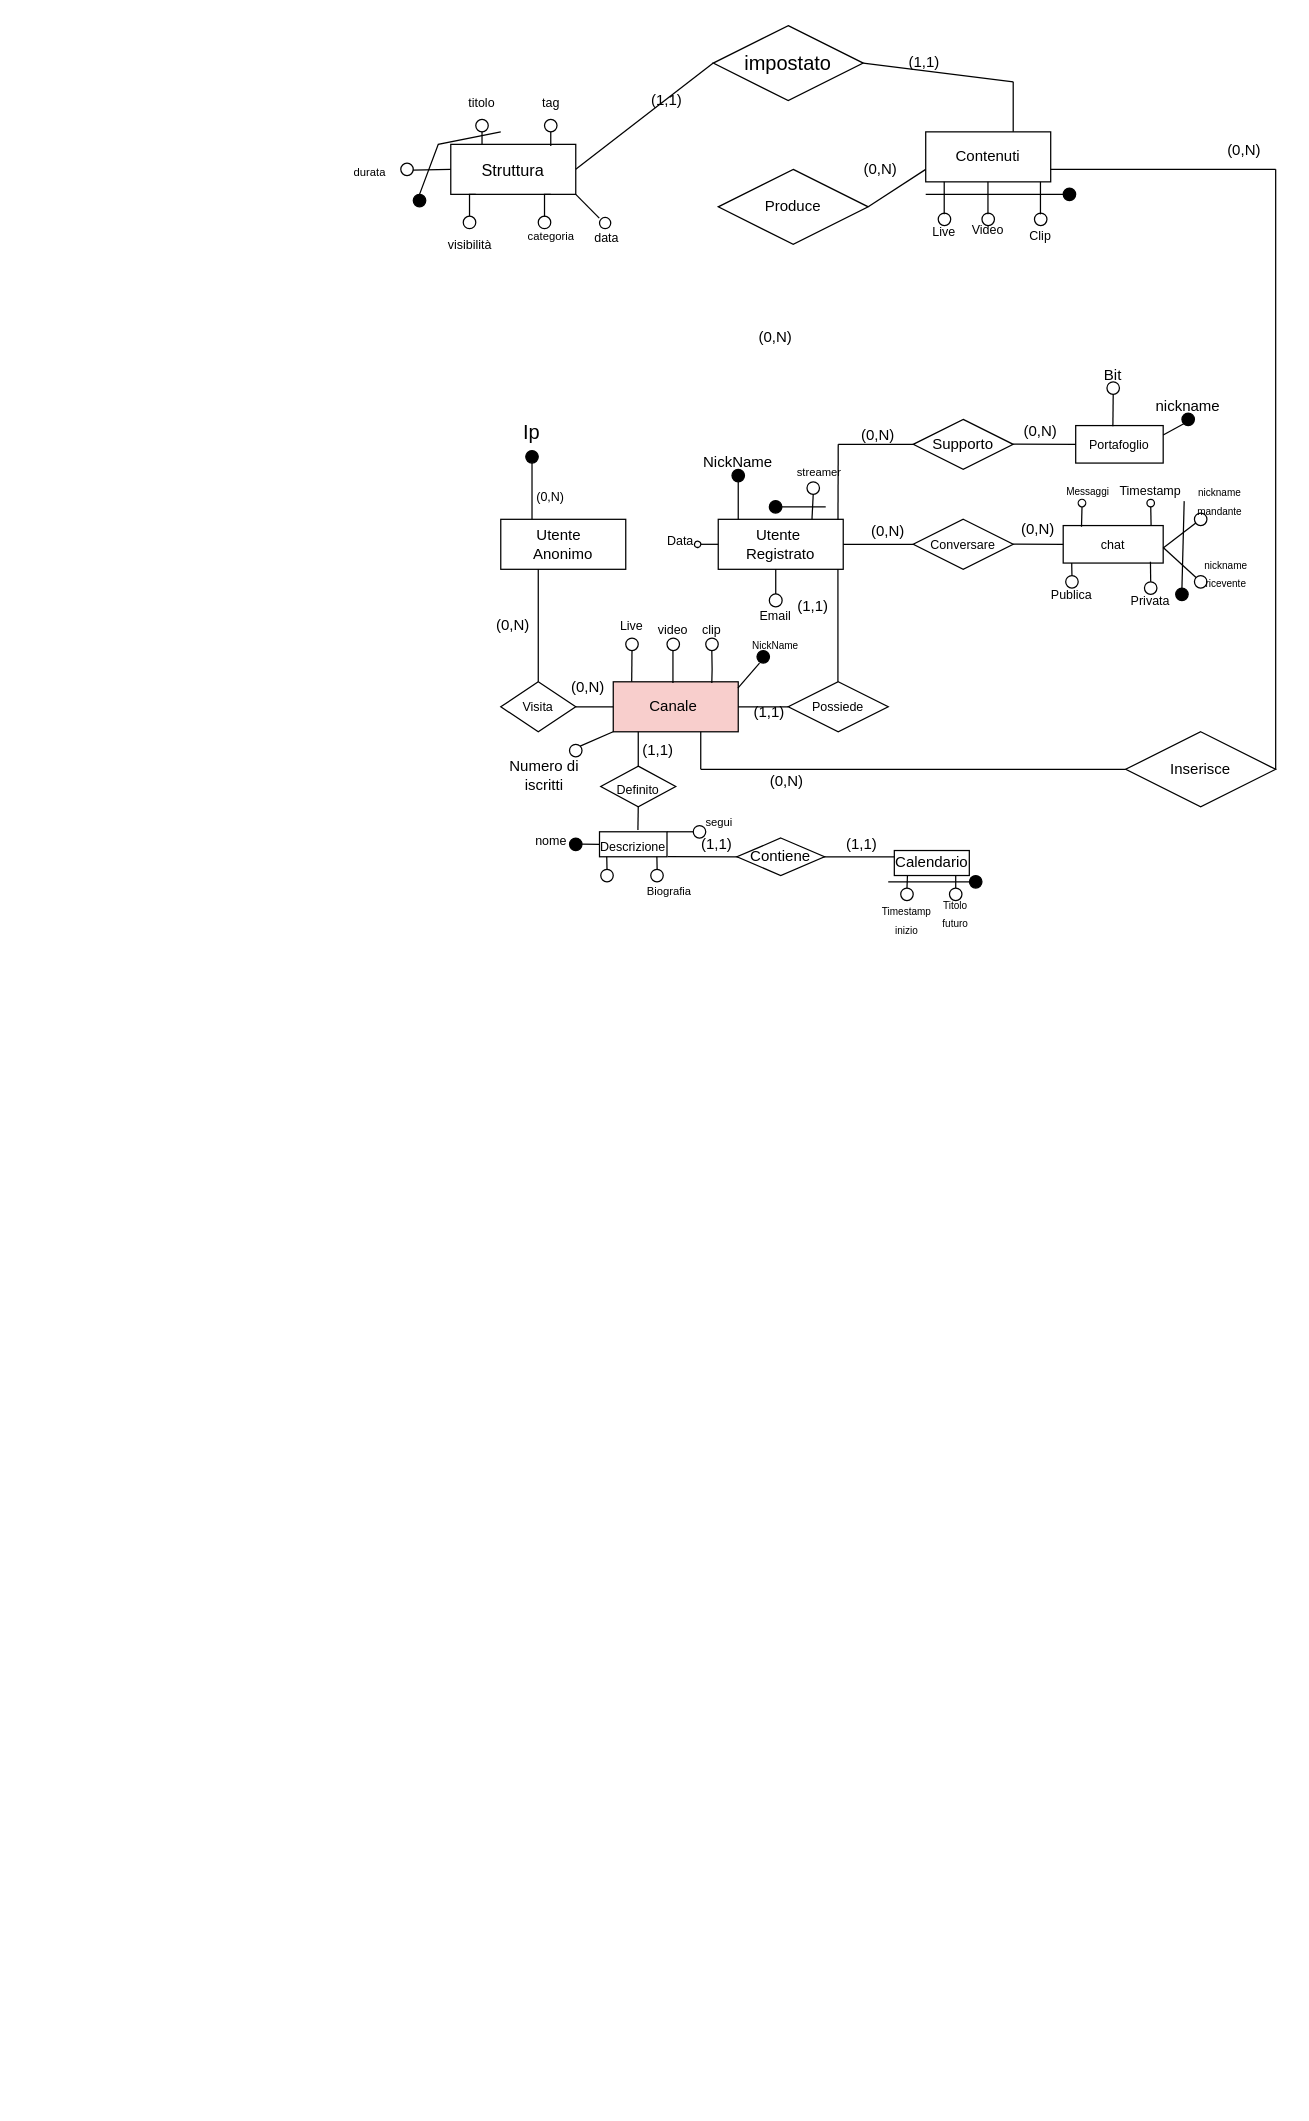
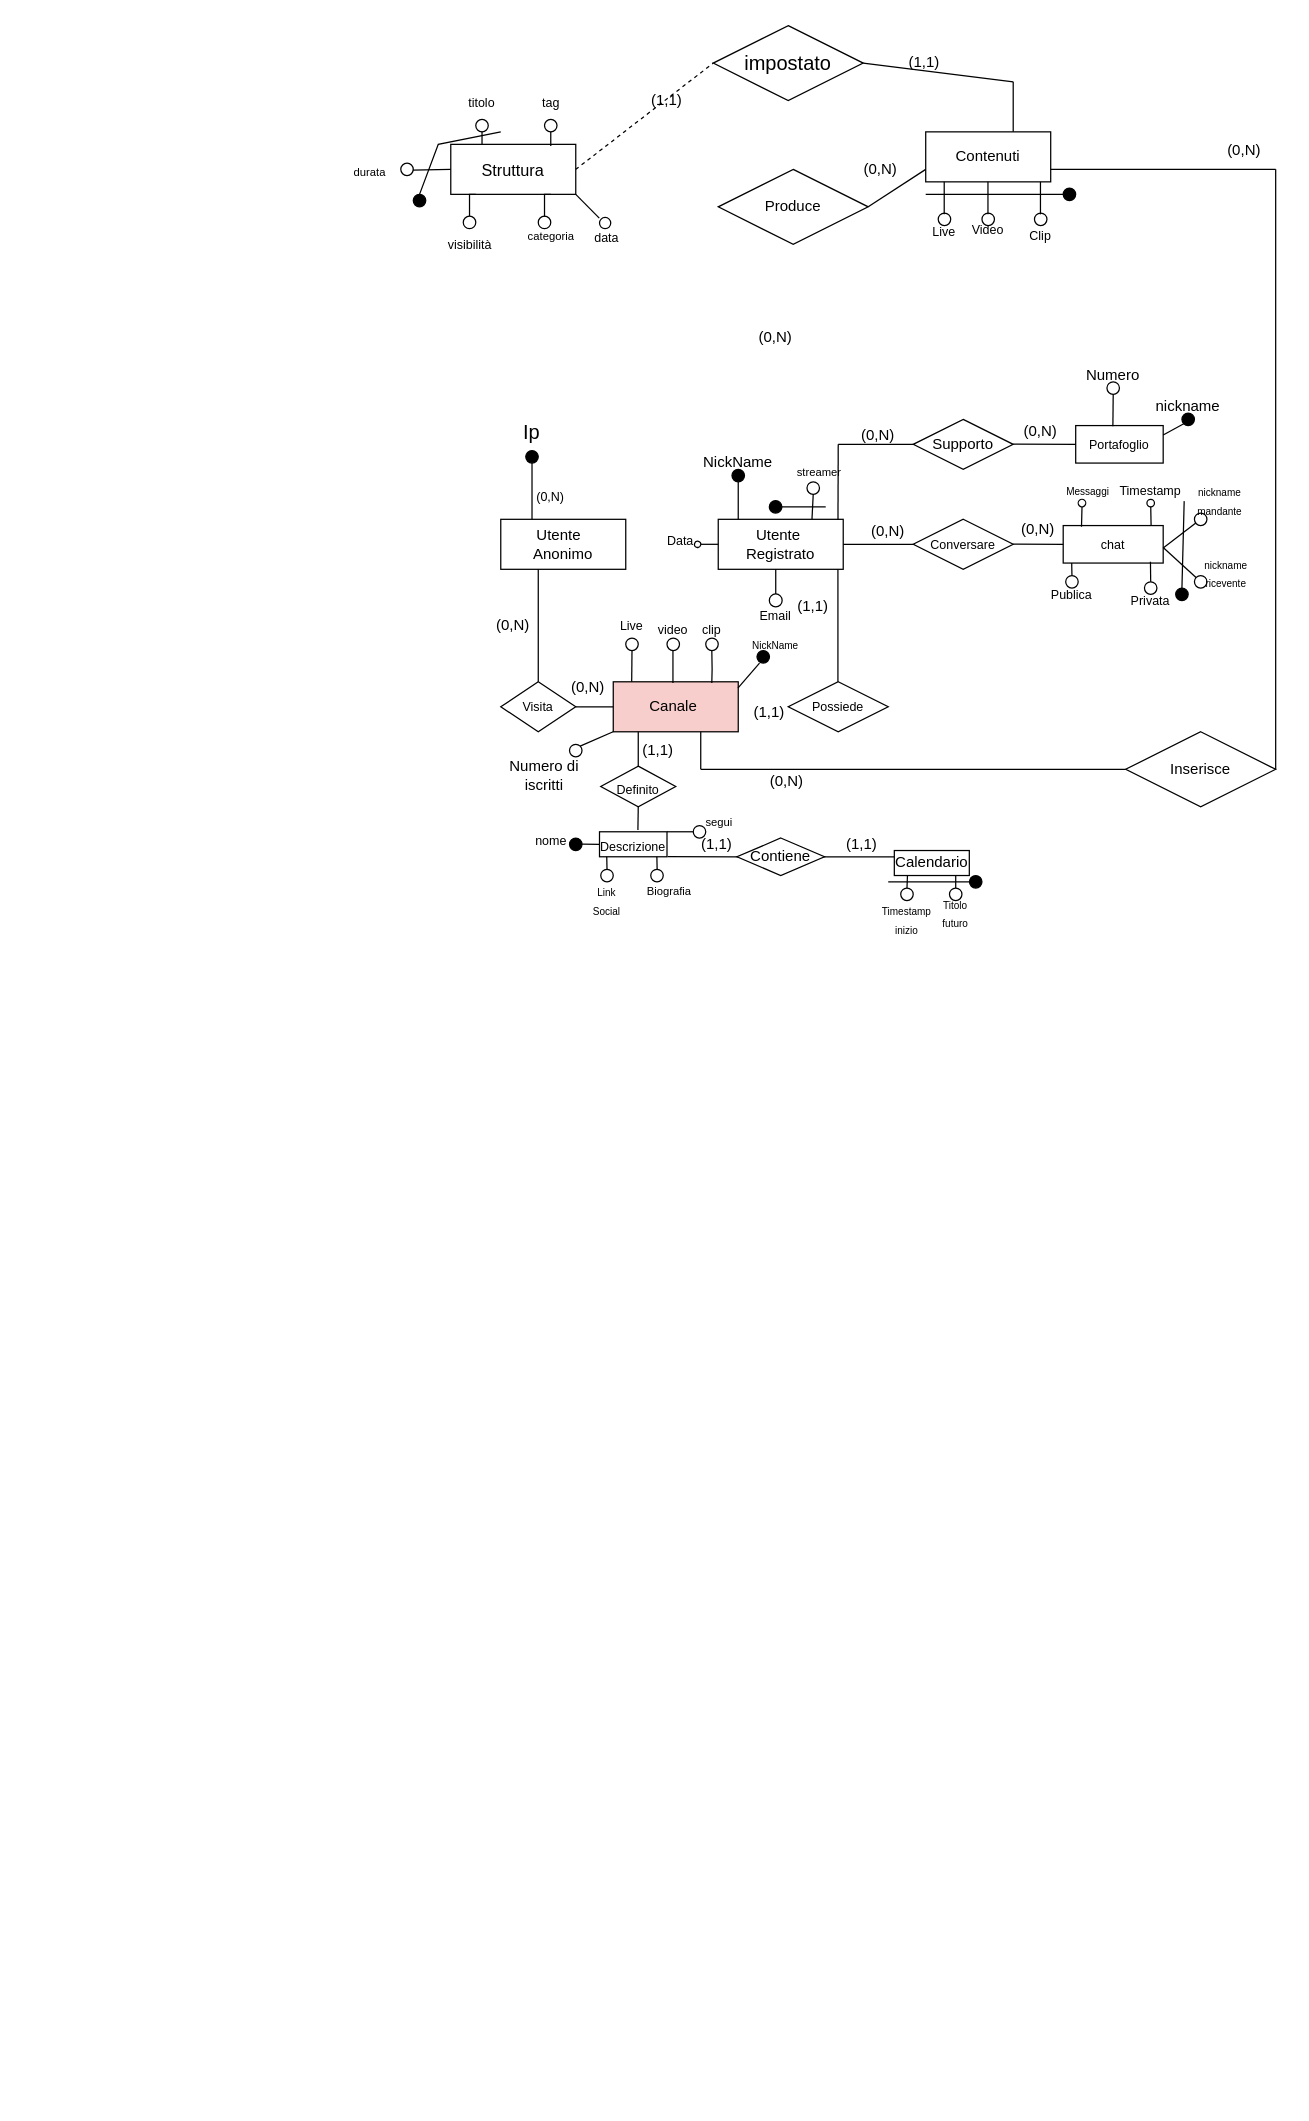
edge "impostato" -- "Struttura": style solid -> dashed
node "Bit": label "Bit" -> "Numero"
edge "Canale" -- "Possiede": removed
node "Link Social": added
